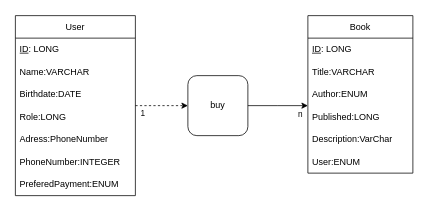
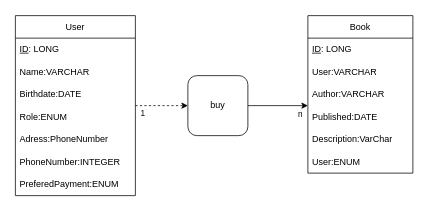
node "Title:VARCHAR": label "Title:VARCHAR" -> "User:VARCHAR"
node "Author:ENUM": label "Author:ENUM" -> "Author:VARCHAR"
node "Role:LONG": label "Role:LONG" -> "Role:ENUM"
node "Published:LONG": label "Published:LONG" -> "Published:DATE"
